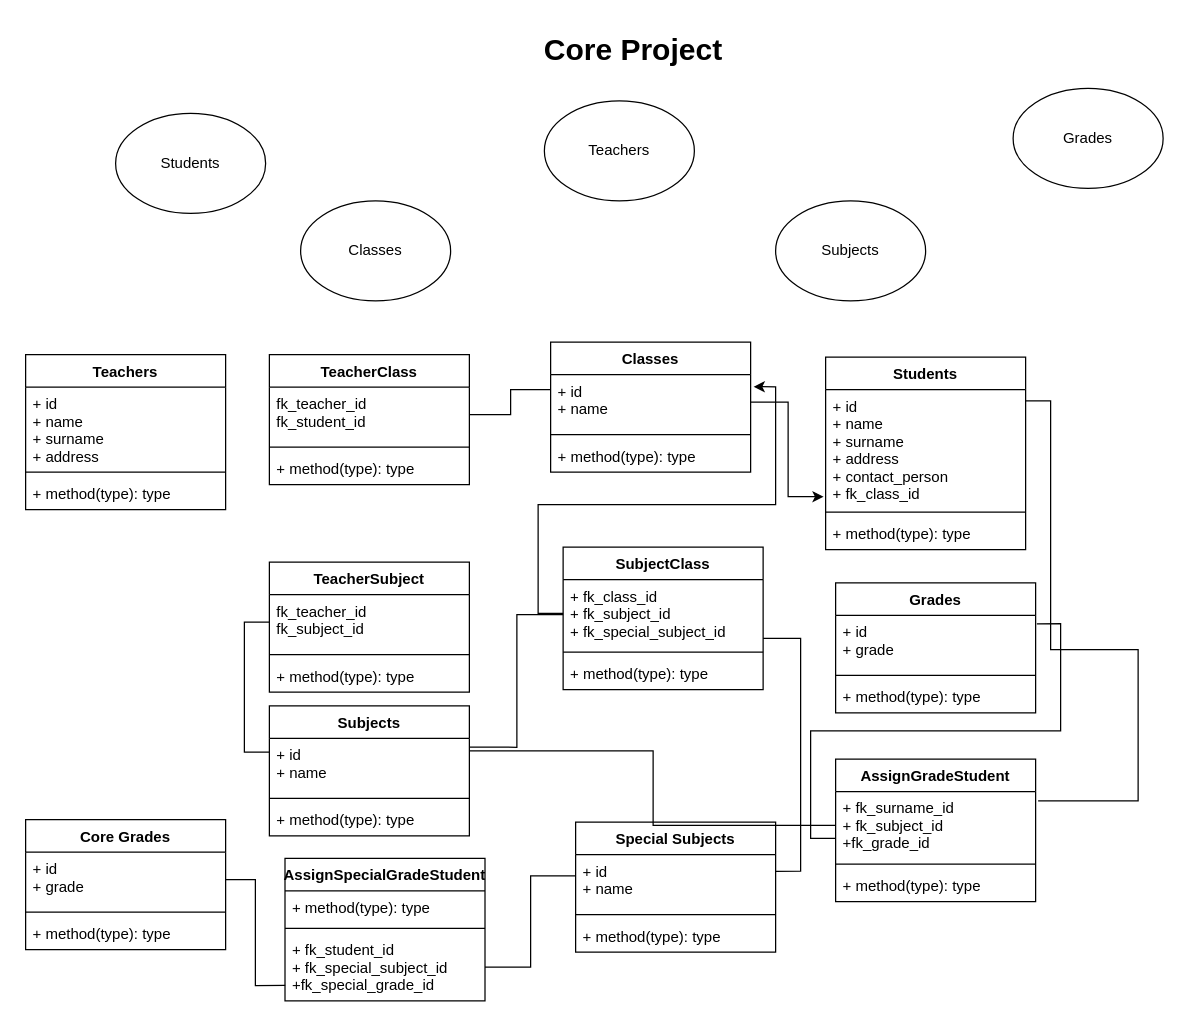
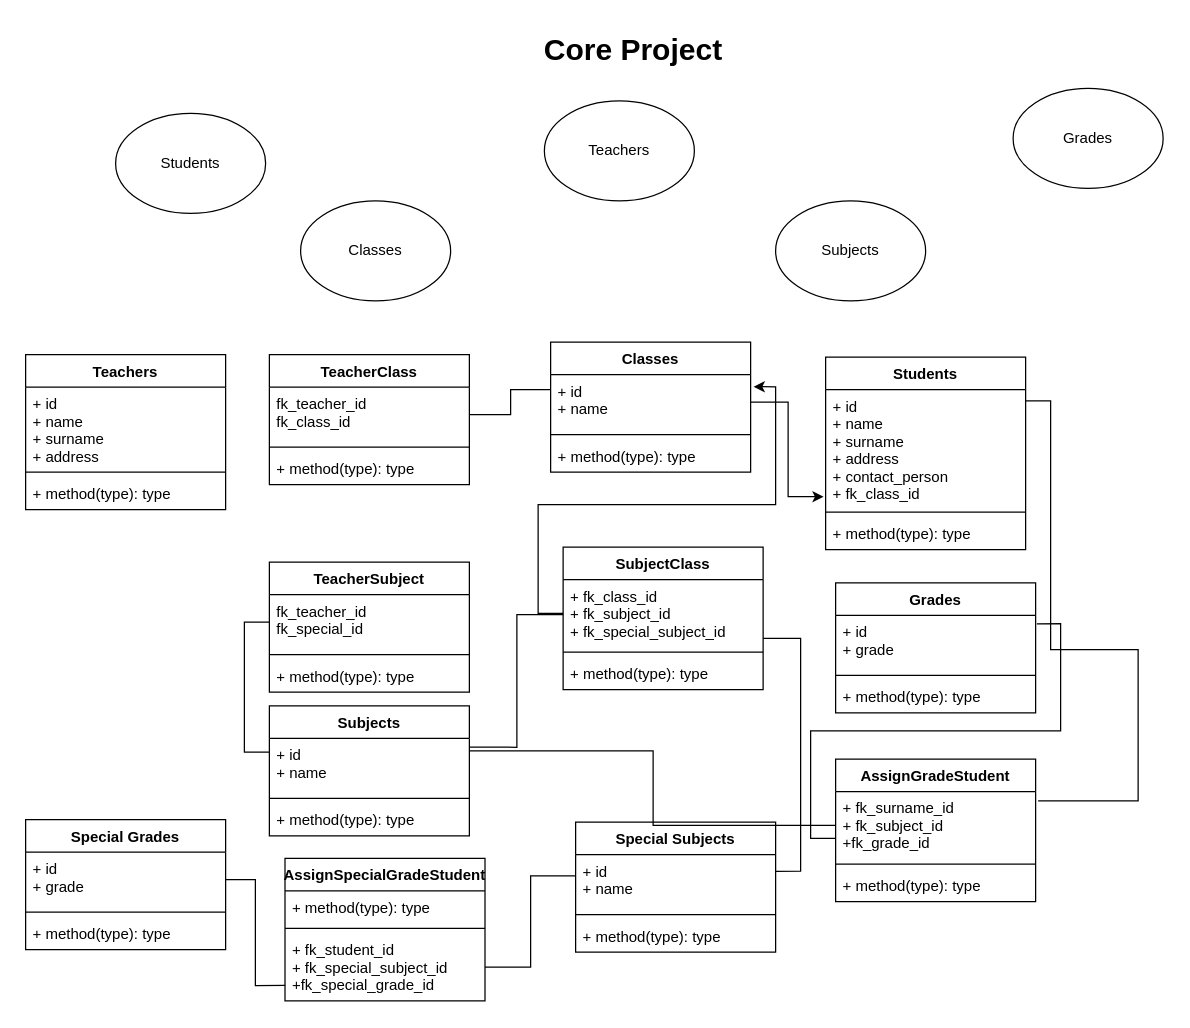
node "fk_teacher_id fk_student_id": label "fk_teacher_id fk_student_id" -> "fk_teacher_id fk_class_id"
node "fk_teacher_id fk_subject_id": label "fk_teacher_id fk_subject_id" -> "fk_teacher_id fk_special_id"
node "Core Grades": label "Core Grades" -> "Special Grades"
